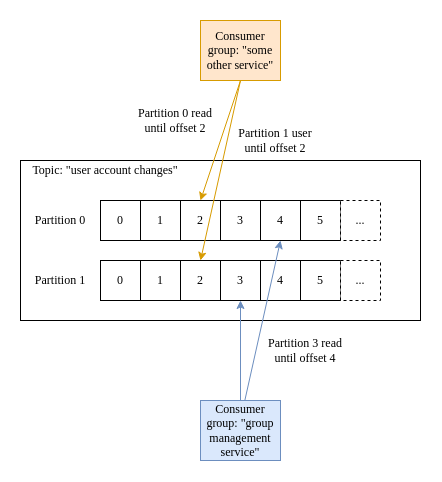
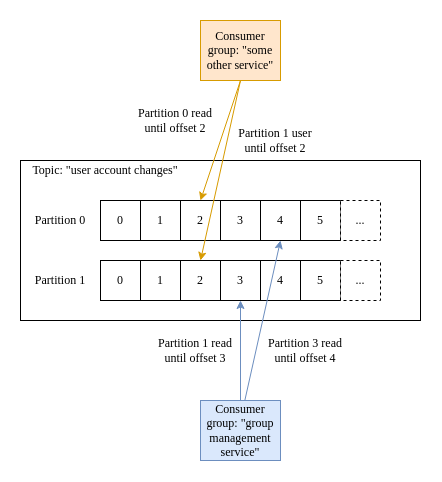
node "Partition 1 read until offset 3": added
